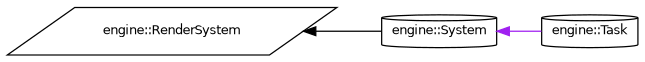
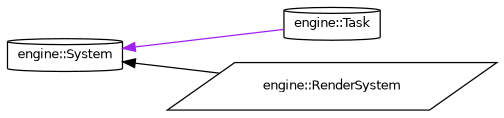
edge "engine::System" -> "engine::RenderSystem": reversed
